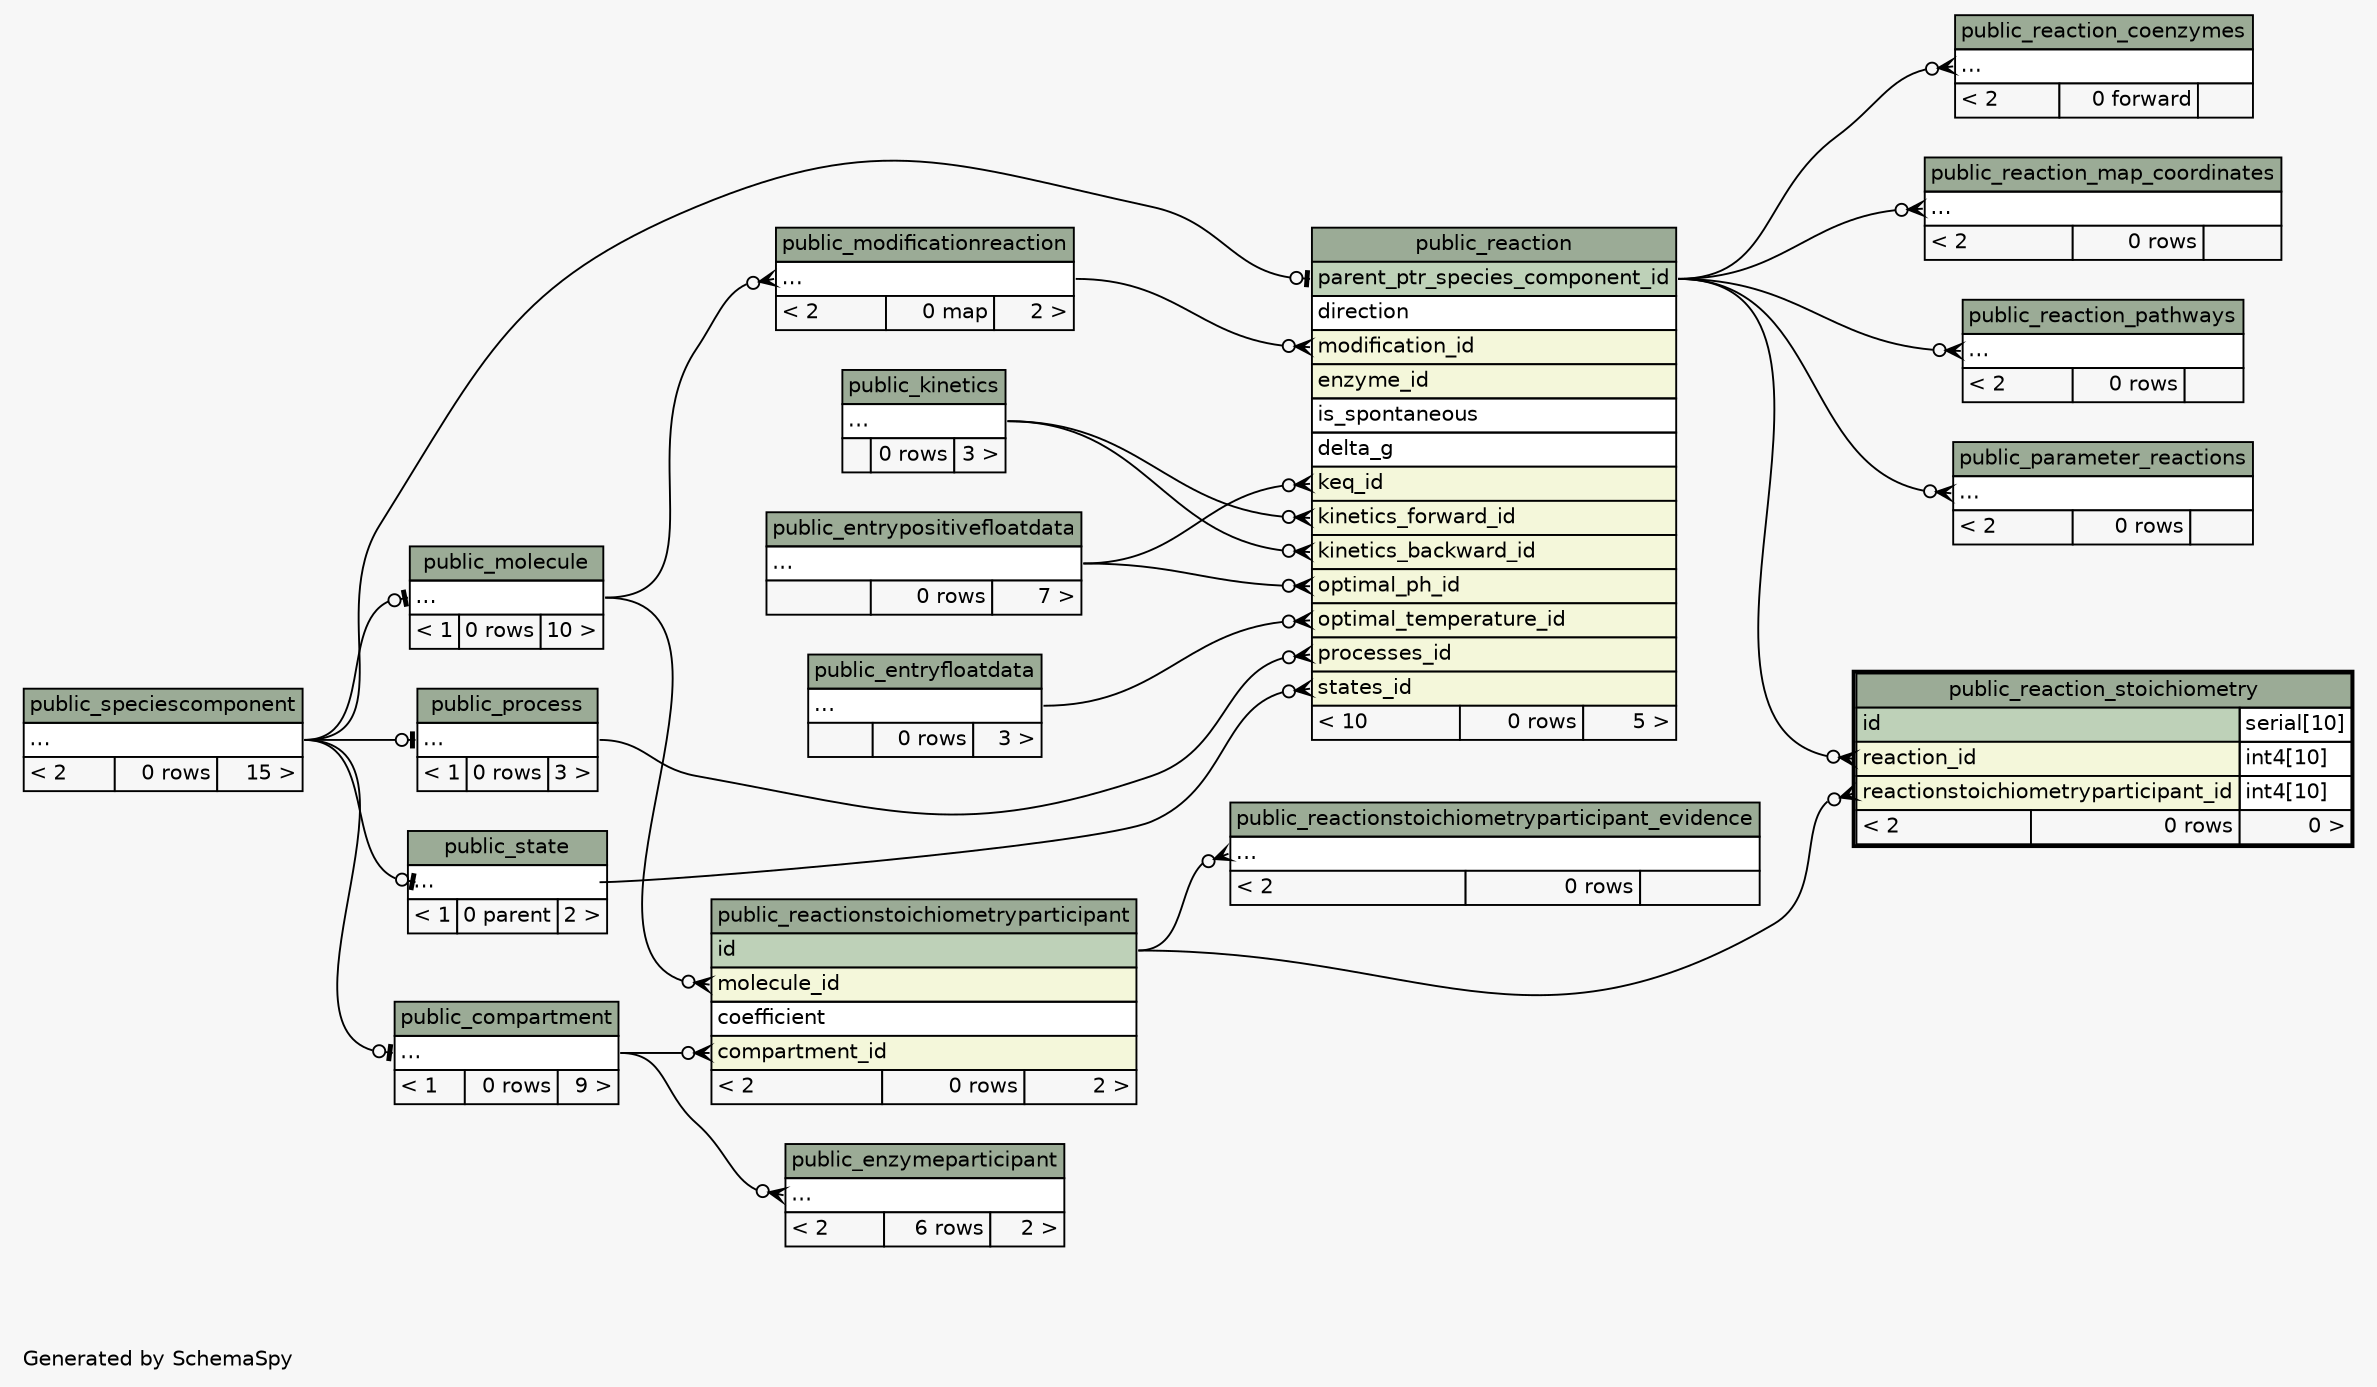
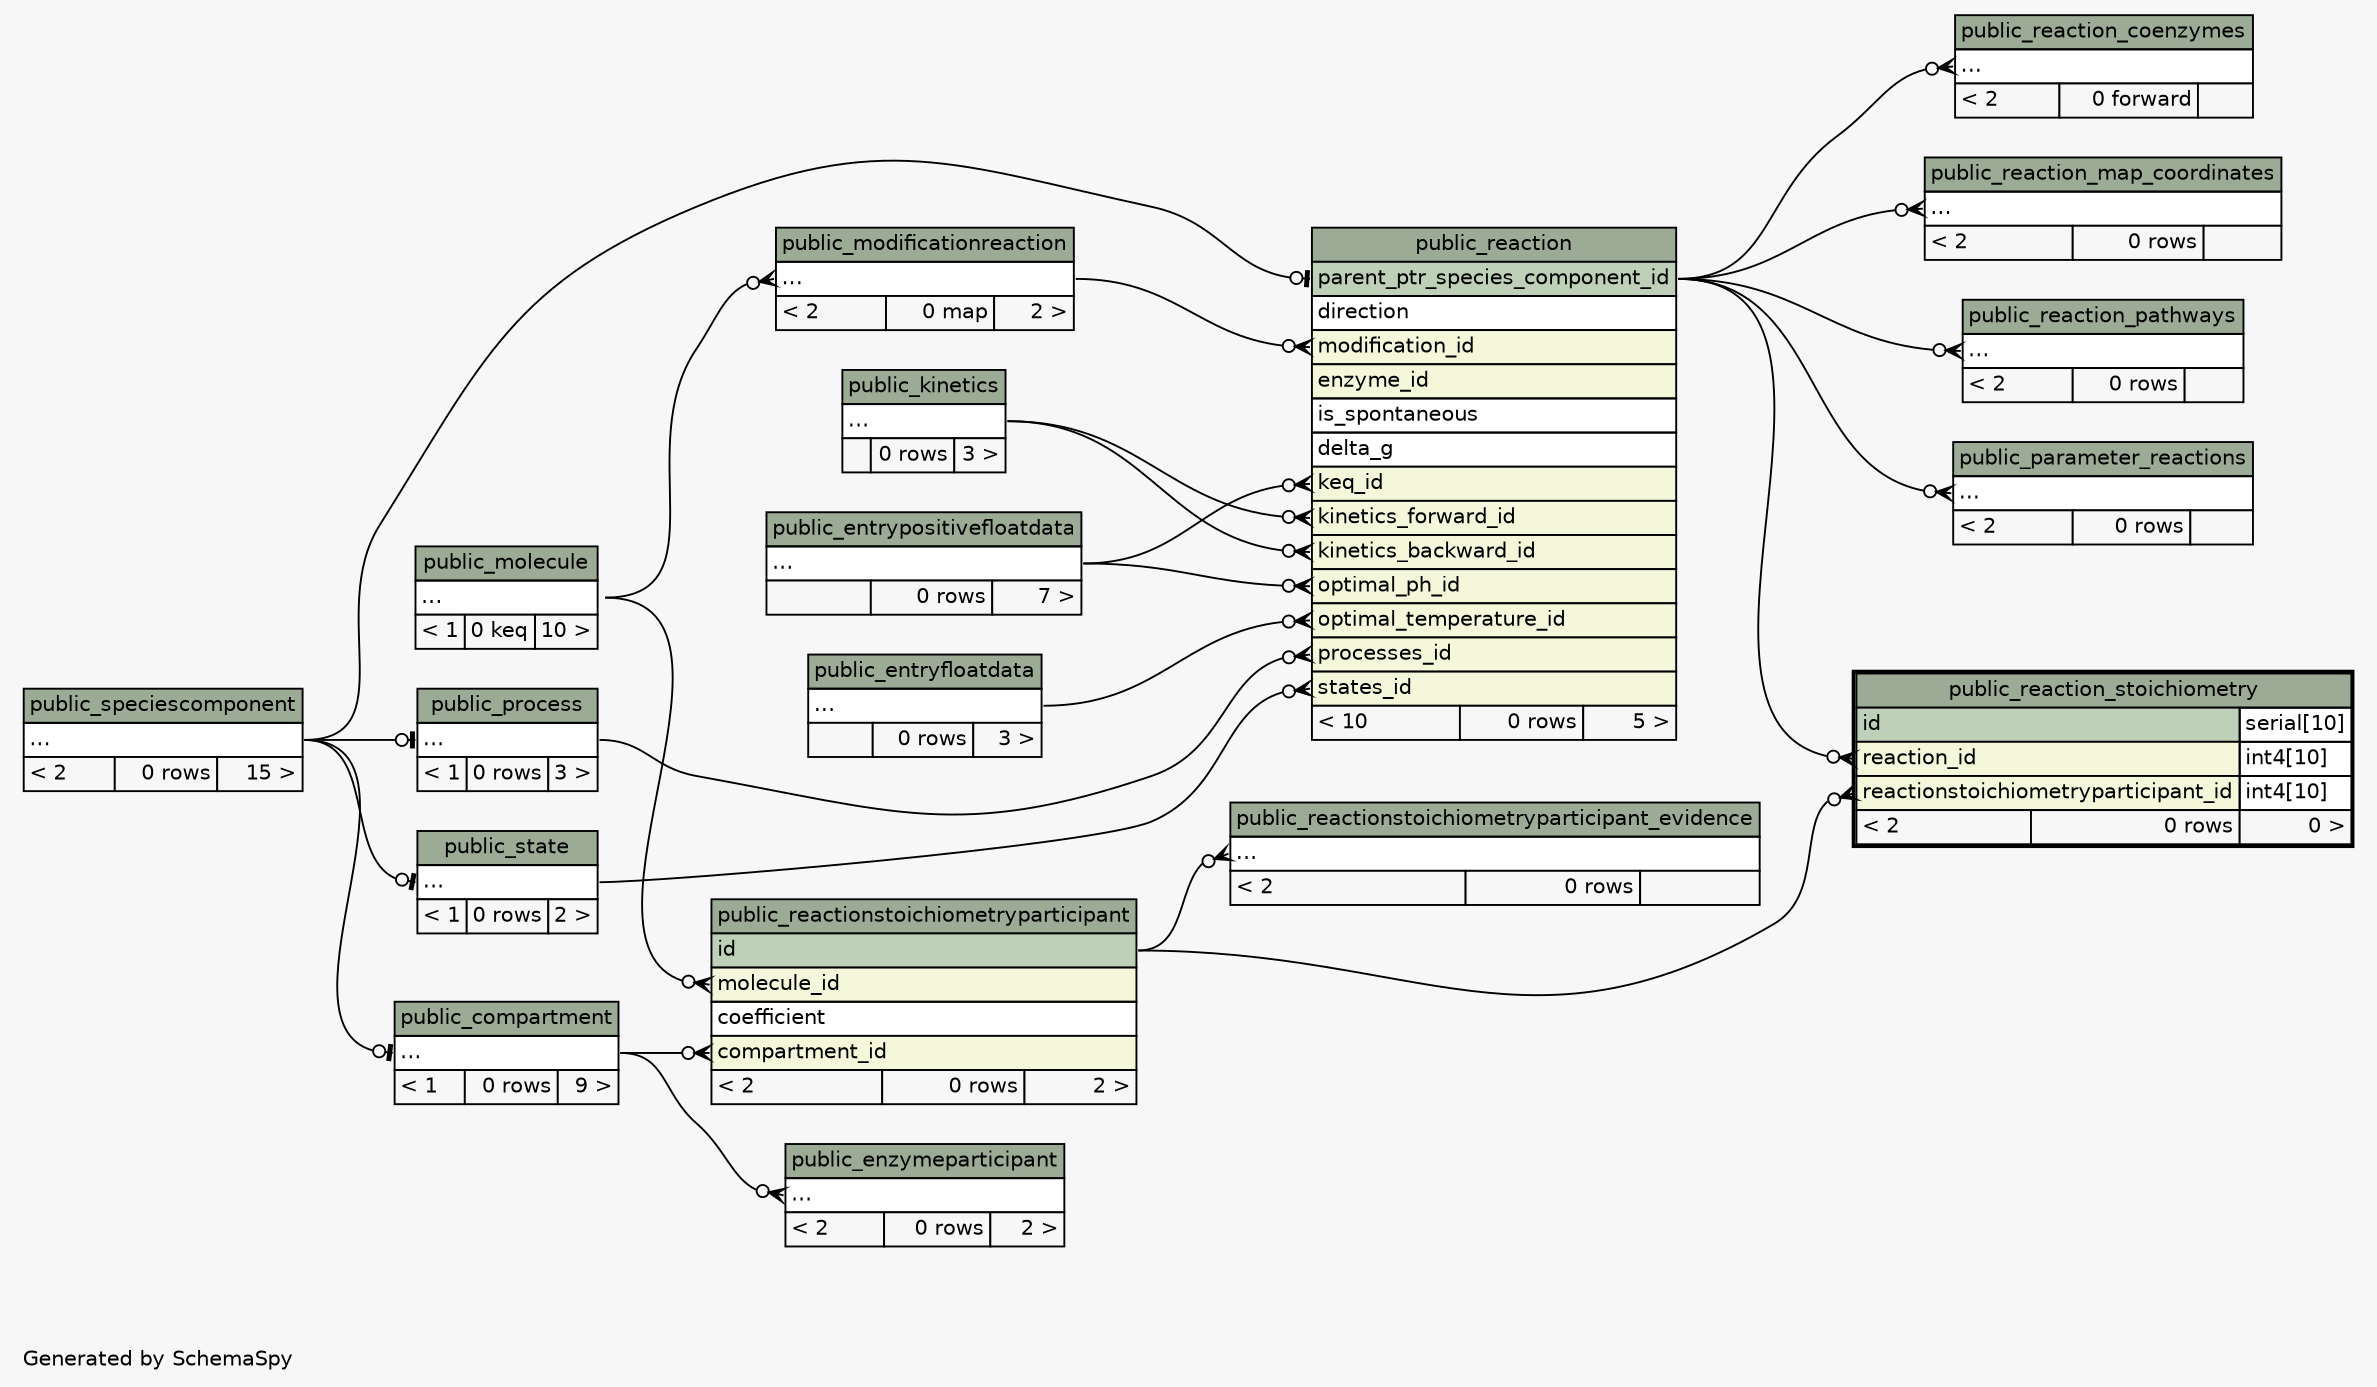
node "public_molecule": text "0 rows" -> "0 keq"
edge "public_speciescomponent" -> "public_molecule": removed
node "public_state": text "0 parent" -> "0 rows"
node "public_enzymeparticipant": text "6 rows" -> "0 rows"
